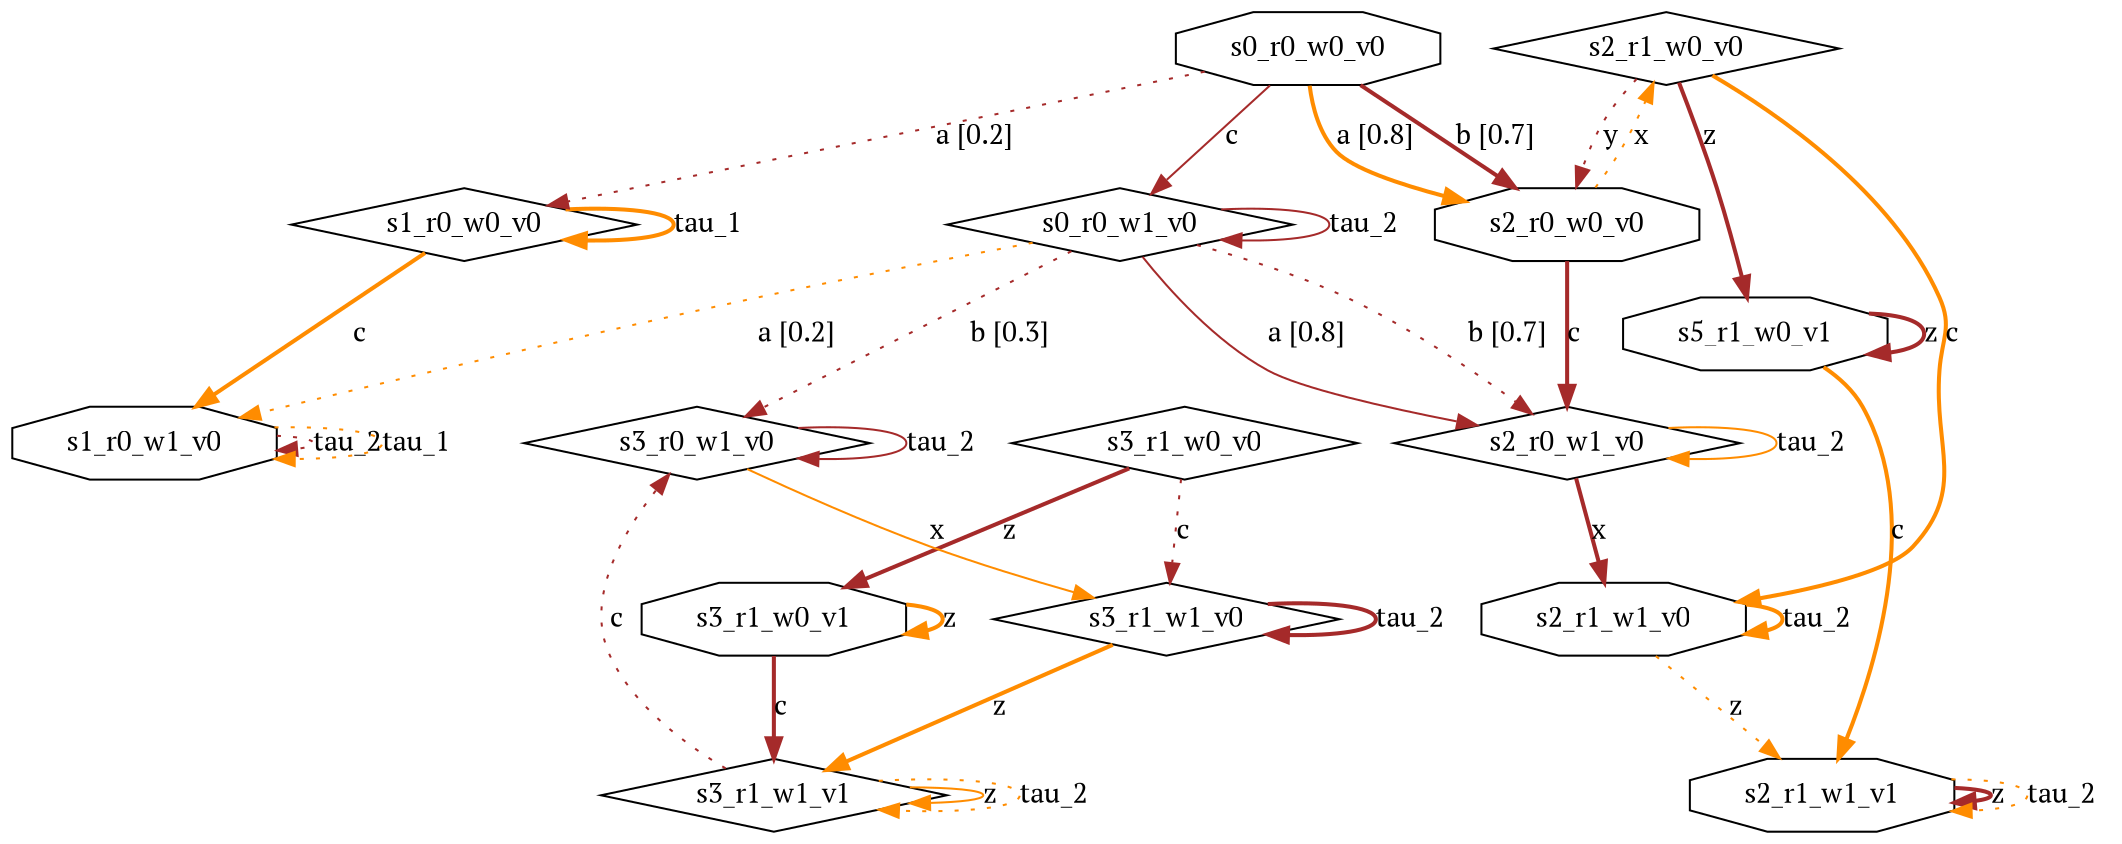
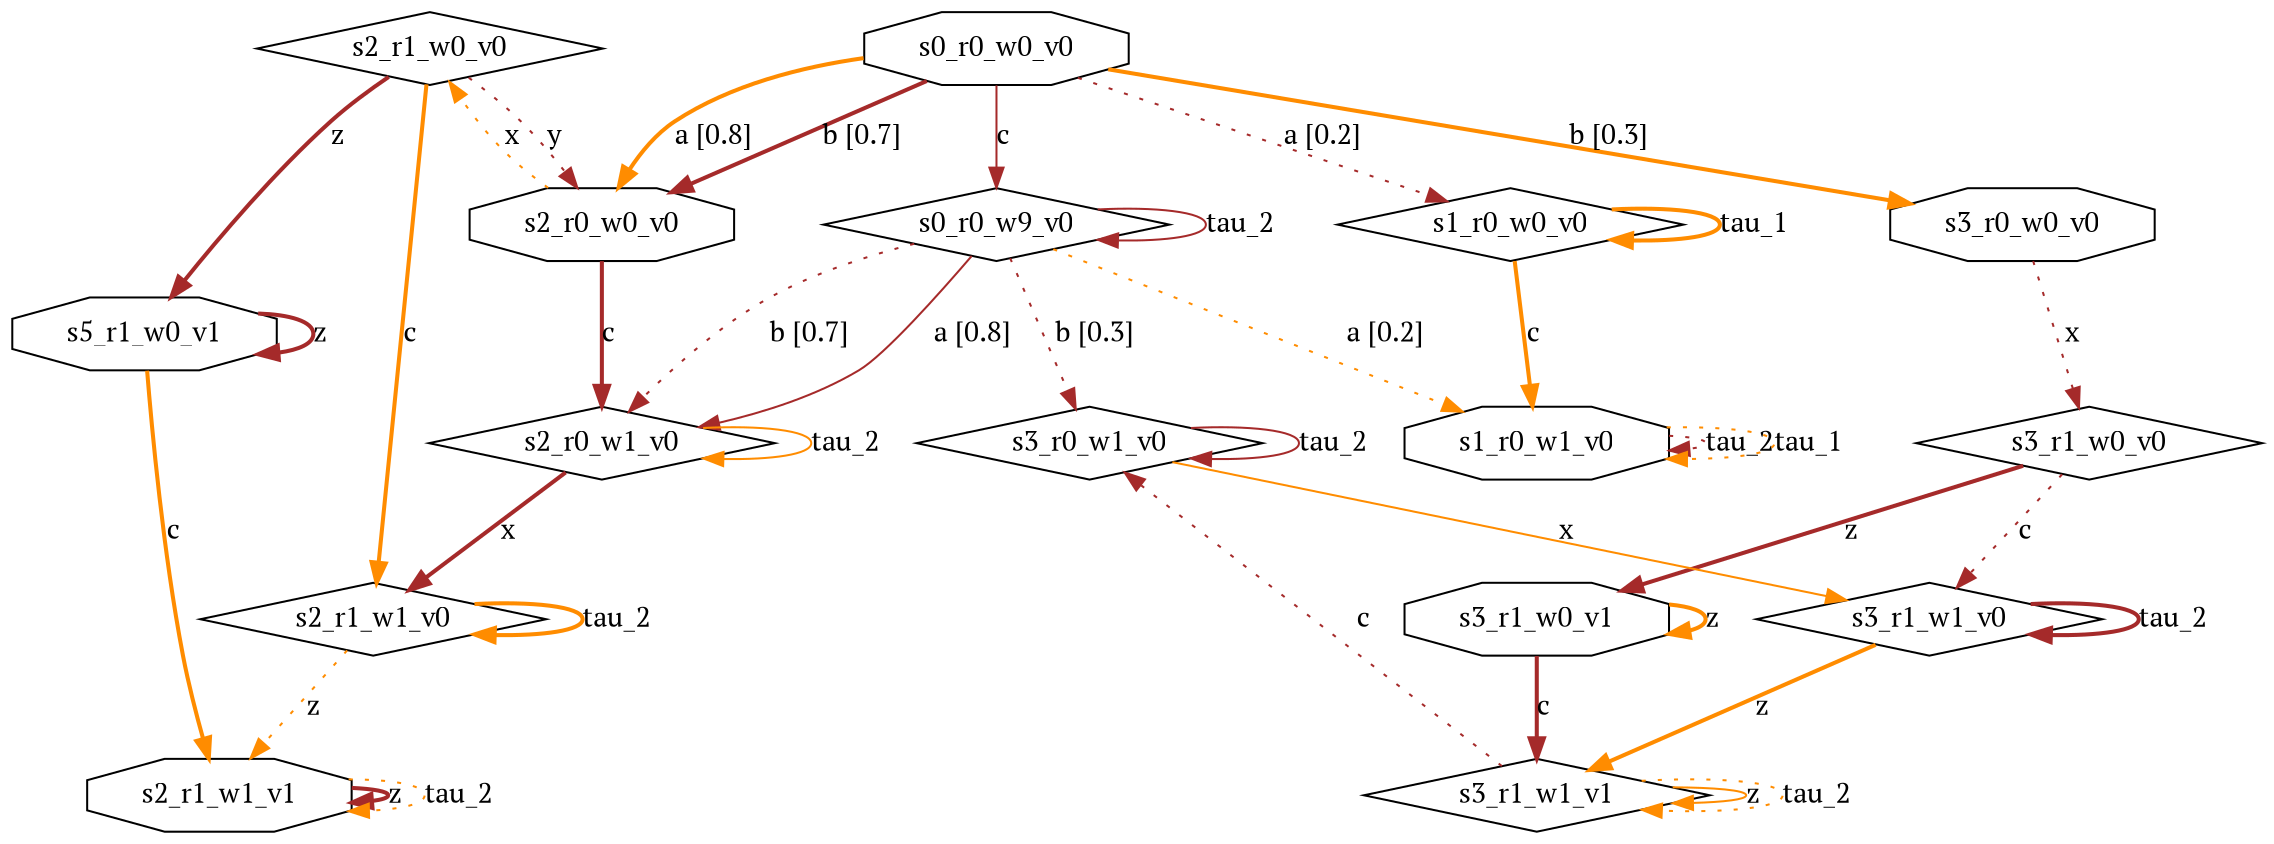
node "s0_r0_w1_v0": label "s0_r0_w1_v0" -> "s0_r0_w9_v0"
node "s3_r0_w0_v0": added
node "s2_r1_w1_v0": shape octagon -> diamond
